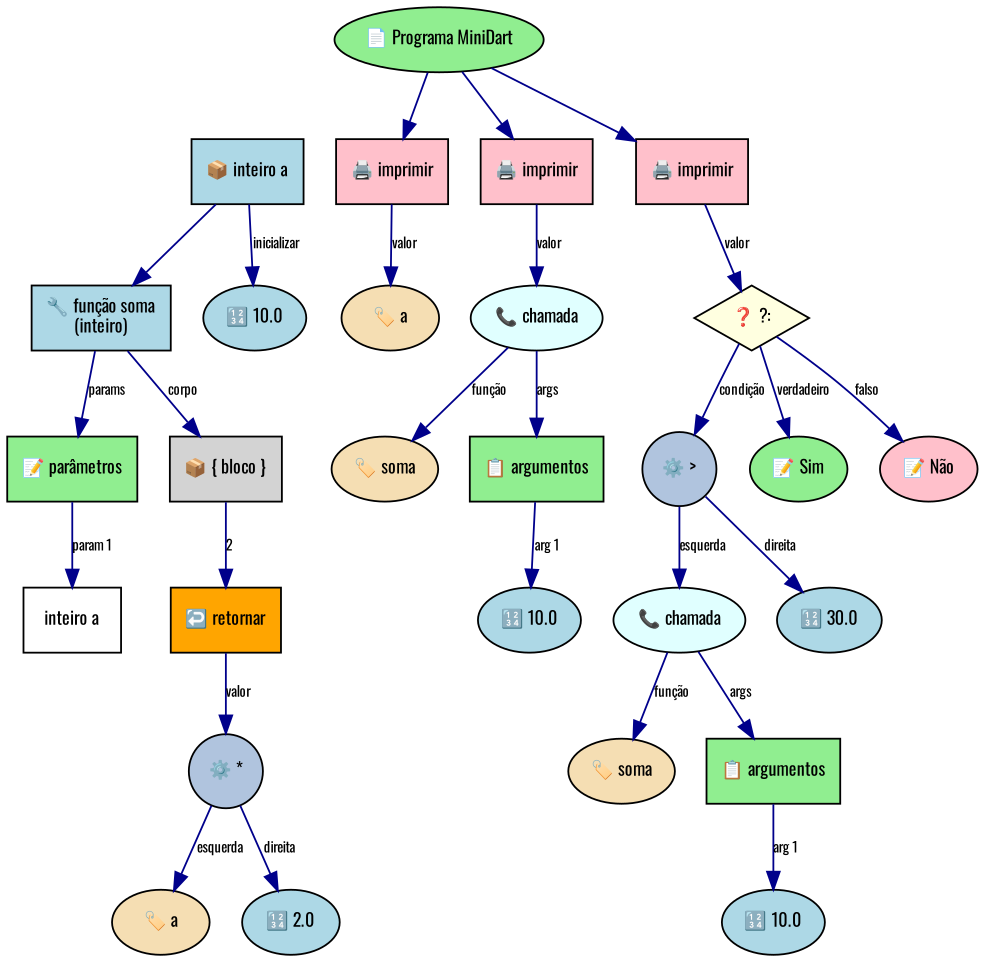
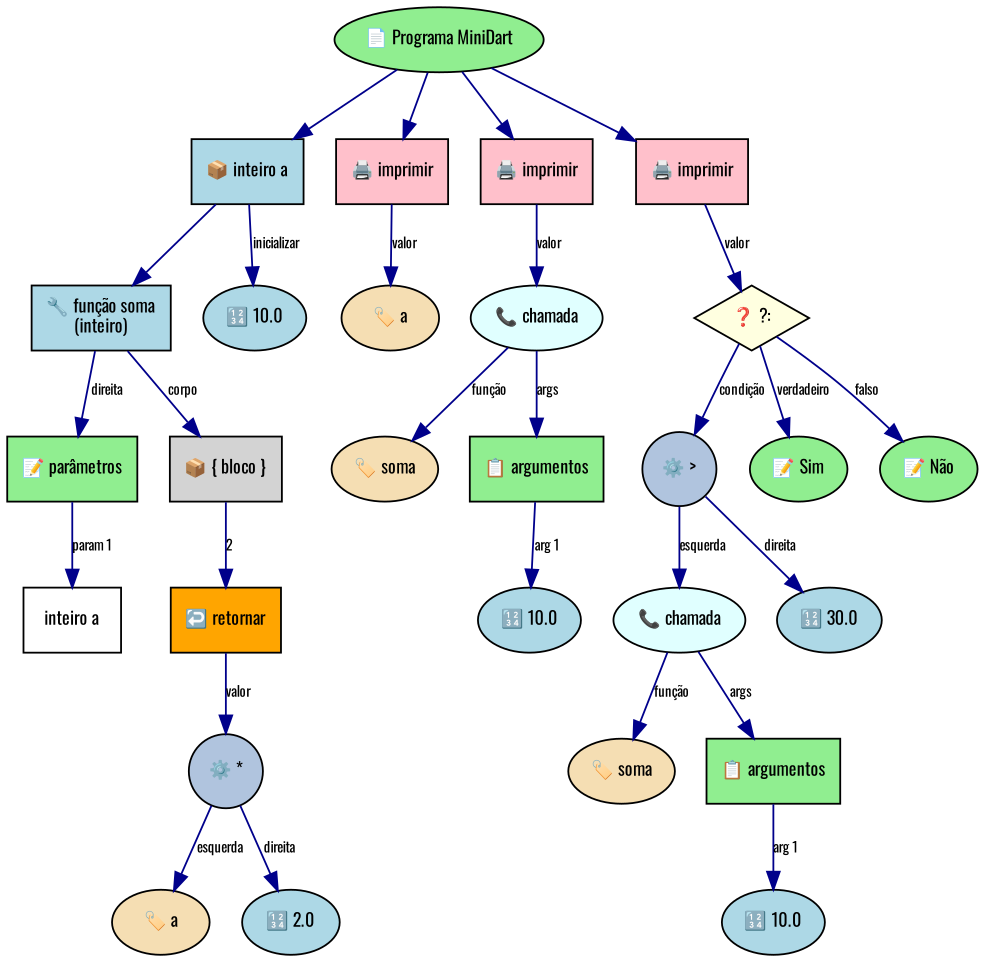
edge "📄 Programa MiniDart" -> "📦 inteiro a": added
edge "🔧 função soma (inteiro)" -> "📝 parâmetros": label "params" -> "direita"
node "📝 Não": fillcolor pink -> lightgreen
